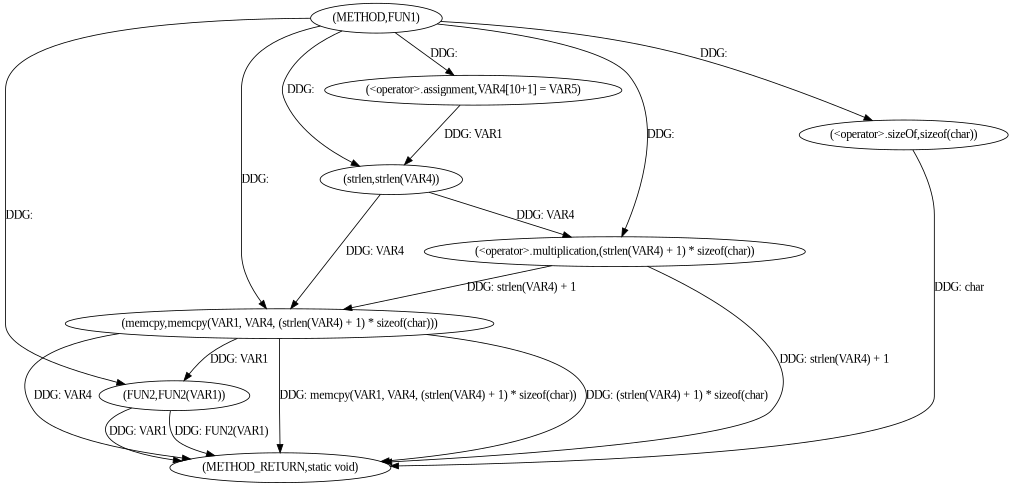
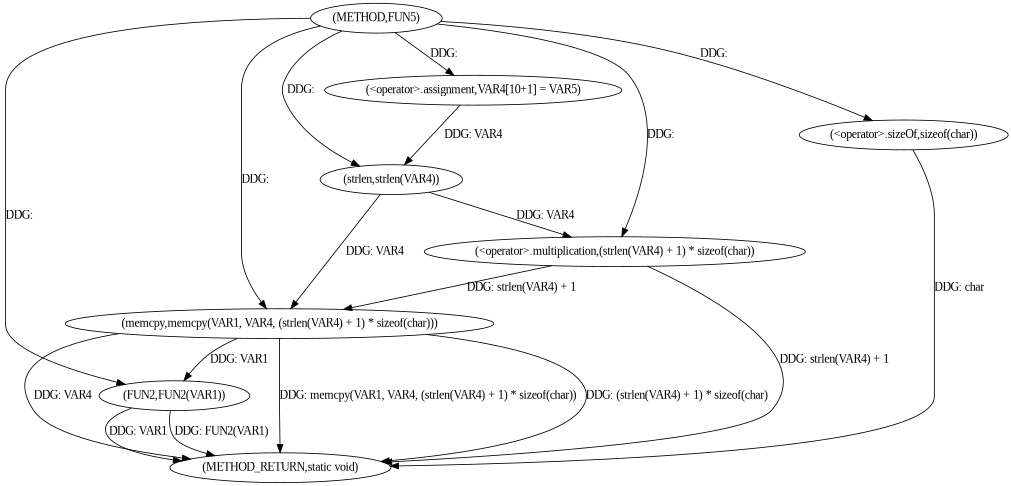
node "(METHOD,FUN1)": label "(METHOD,FUN1)" -> "(METHOD,FUN5)"
edge "(<operator>.assignment,VAR4[10+1] = VAR5)" -> "(strlen,strlen(VAR4))": label "DDG: VAR1" -> "DDG: VAR4"
